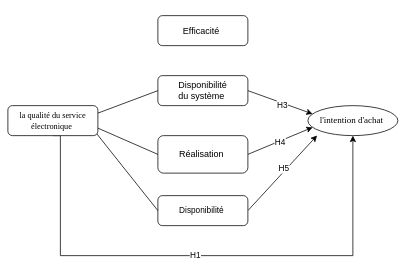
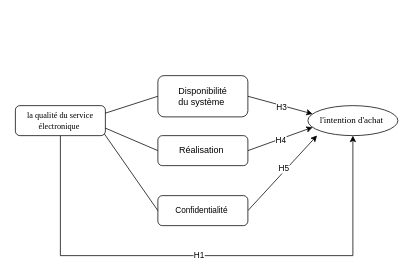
node "Efficacité": removed
node "Disponibilité du système": size 90x30 -> 90x41
node "la qualité du service électronique": moved (53, 120) -> (60, 120)
node "Réalisation": size 90x38 -> 90x30
node "Disponibilité": label "Disponibilité" -> "Confidentialité"
